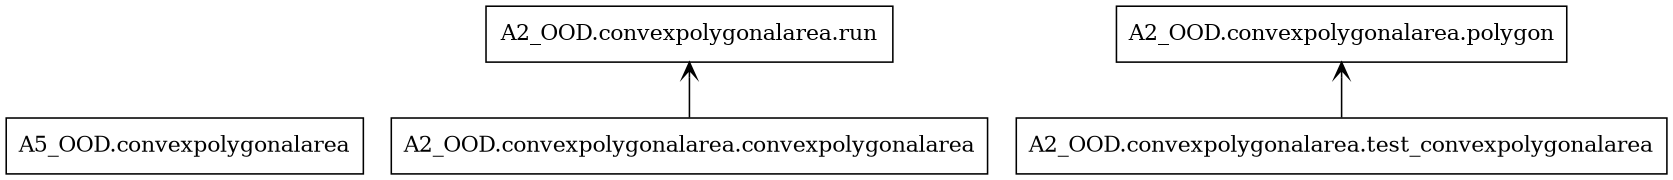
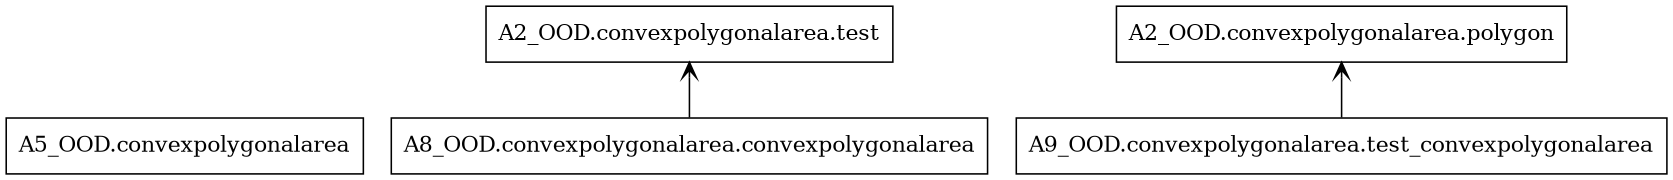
node "A2_OOD.convexpolygonalarea.run": label "A2_OOD.convexpolygonalarea.run" -> "A2_OOD.convexpolygonalarea.test"
node "A2_OOD.convexpolygonalarea.convexpolygonalarea": label "A2_OOD.convexpolygonalarea.convexpolygonalarea" -> "A8_OOD.convexpolygonalarea.convexpolygonalarea"
node "A2_OOD.convexpolygonalarea.test_convexpolygonalarea": label "A2_OOD.convexpolygonalarea.test_convexpolygonalarea" -> "A9_OOD.convexpolygonalarea.test_convexpolygonalarea"
